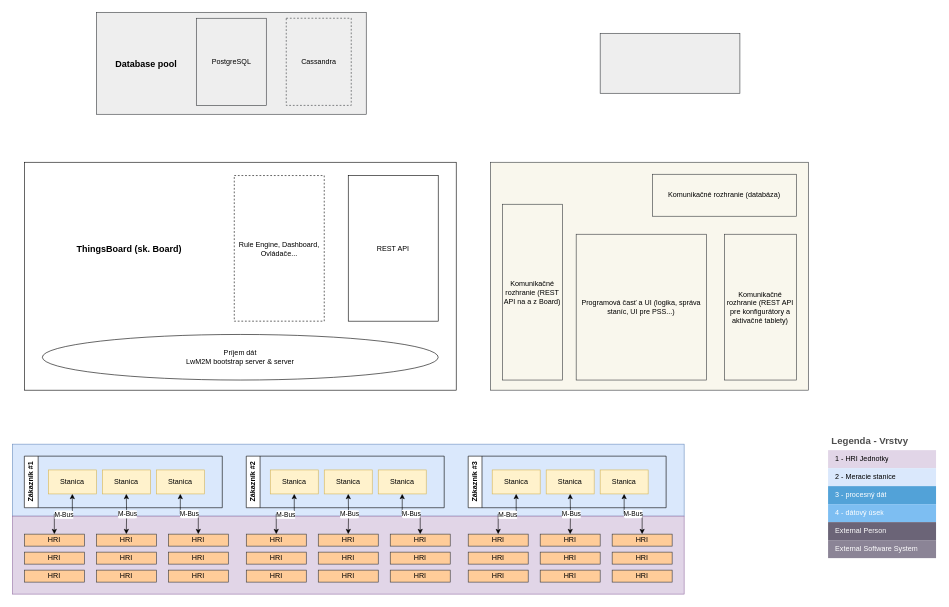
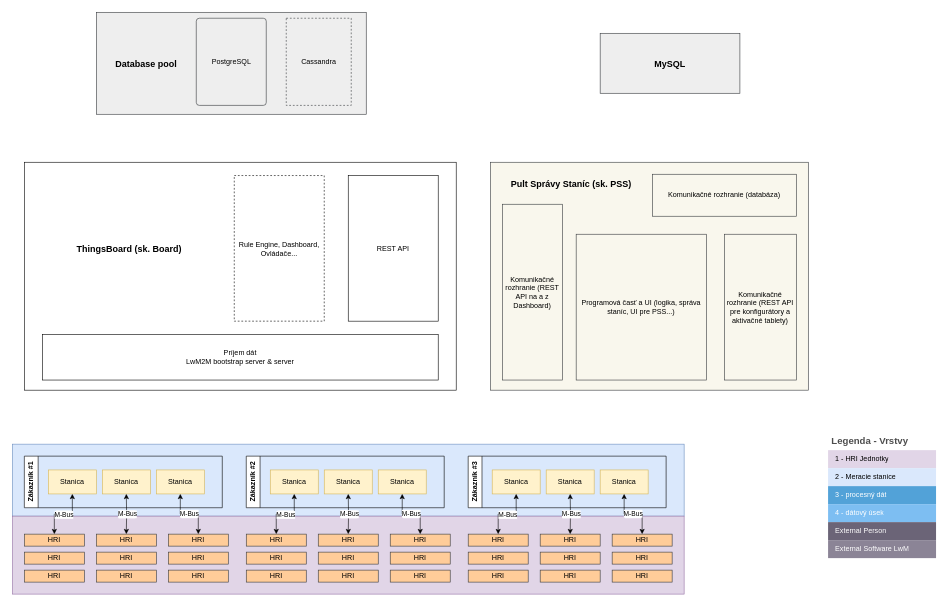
node "PostgreSQL": shape rectangle -> rounded rectangle
node "MySQL": added
node "Pult Správy Staníc (sk. PSS)": added
node "Komunikačné rozhranie (REST API na a z Board)": label "Komunikačné rozhranie (REST API na a z Board)" -> "Komunikačné rozhranie (REST API na a z Dashboard)"
node "Príjem dát LwM2M bootstrap server & server": shape ellipse -> rectangle
node "External Software System": label "External Software System" -> "External Software LwM"
